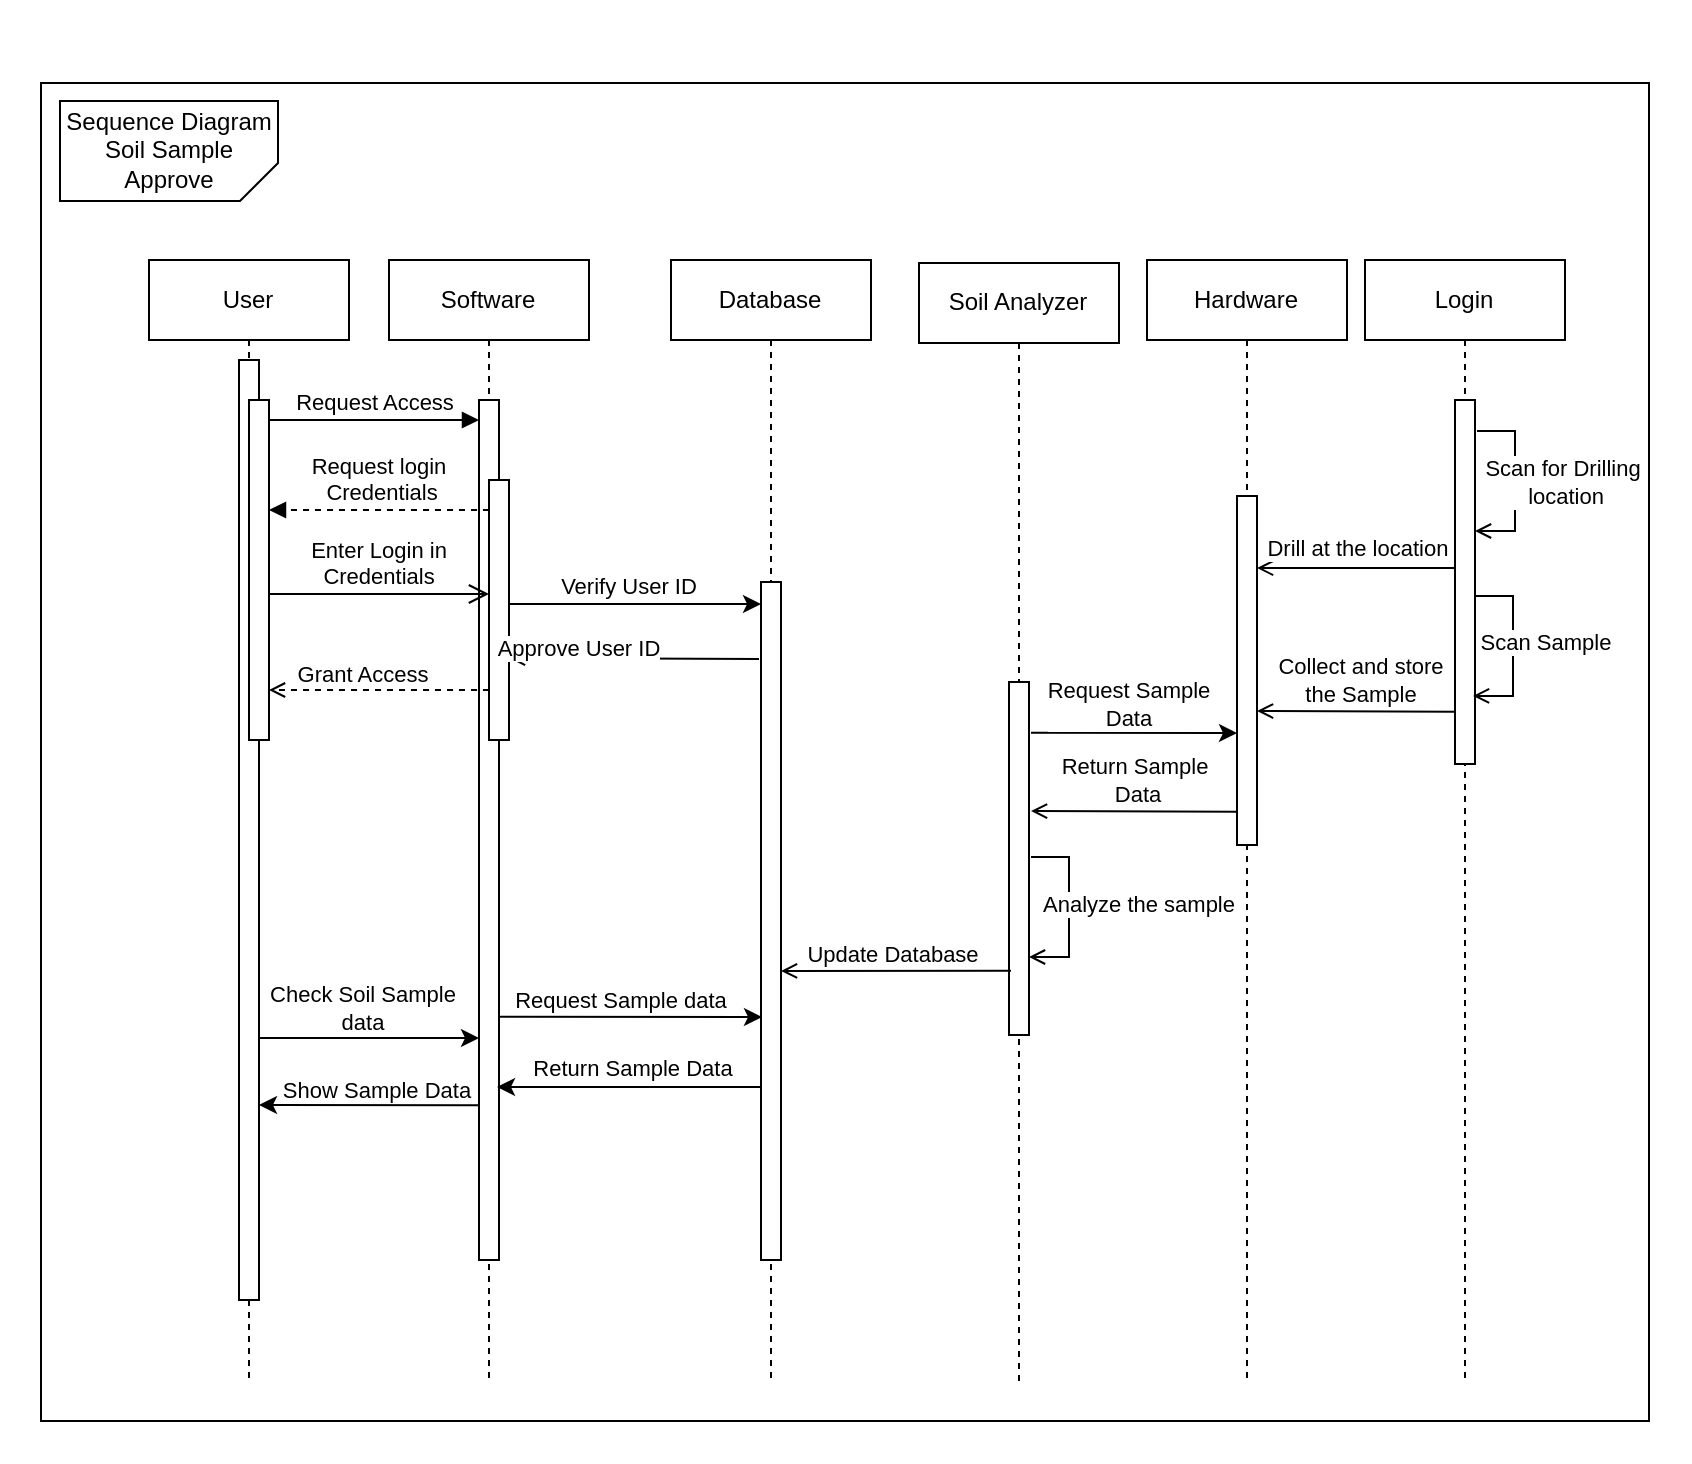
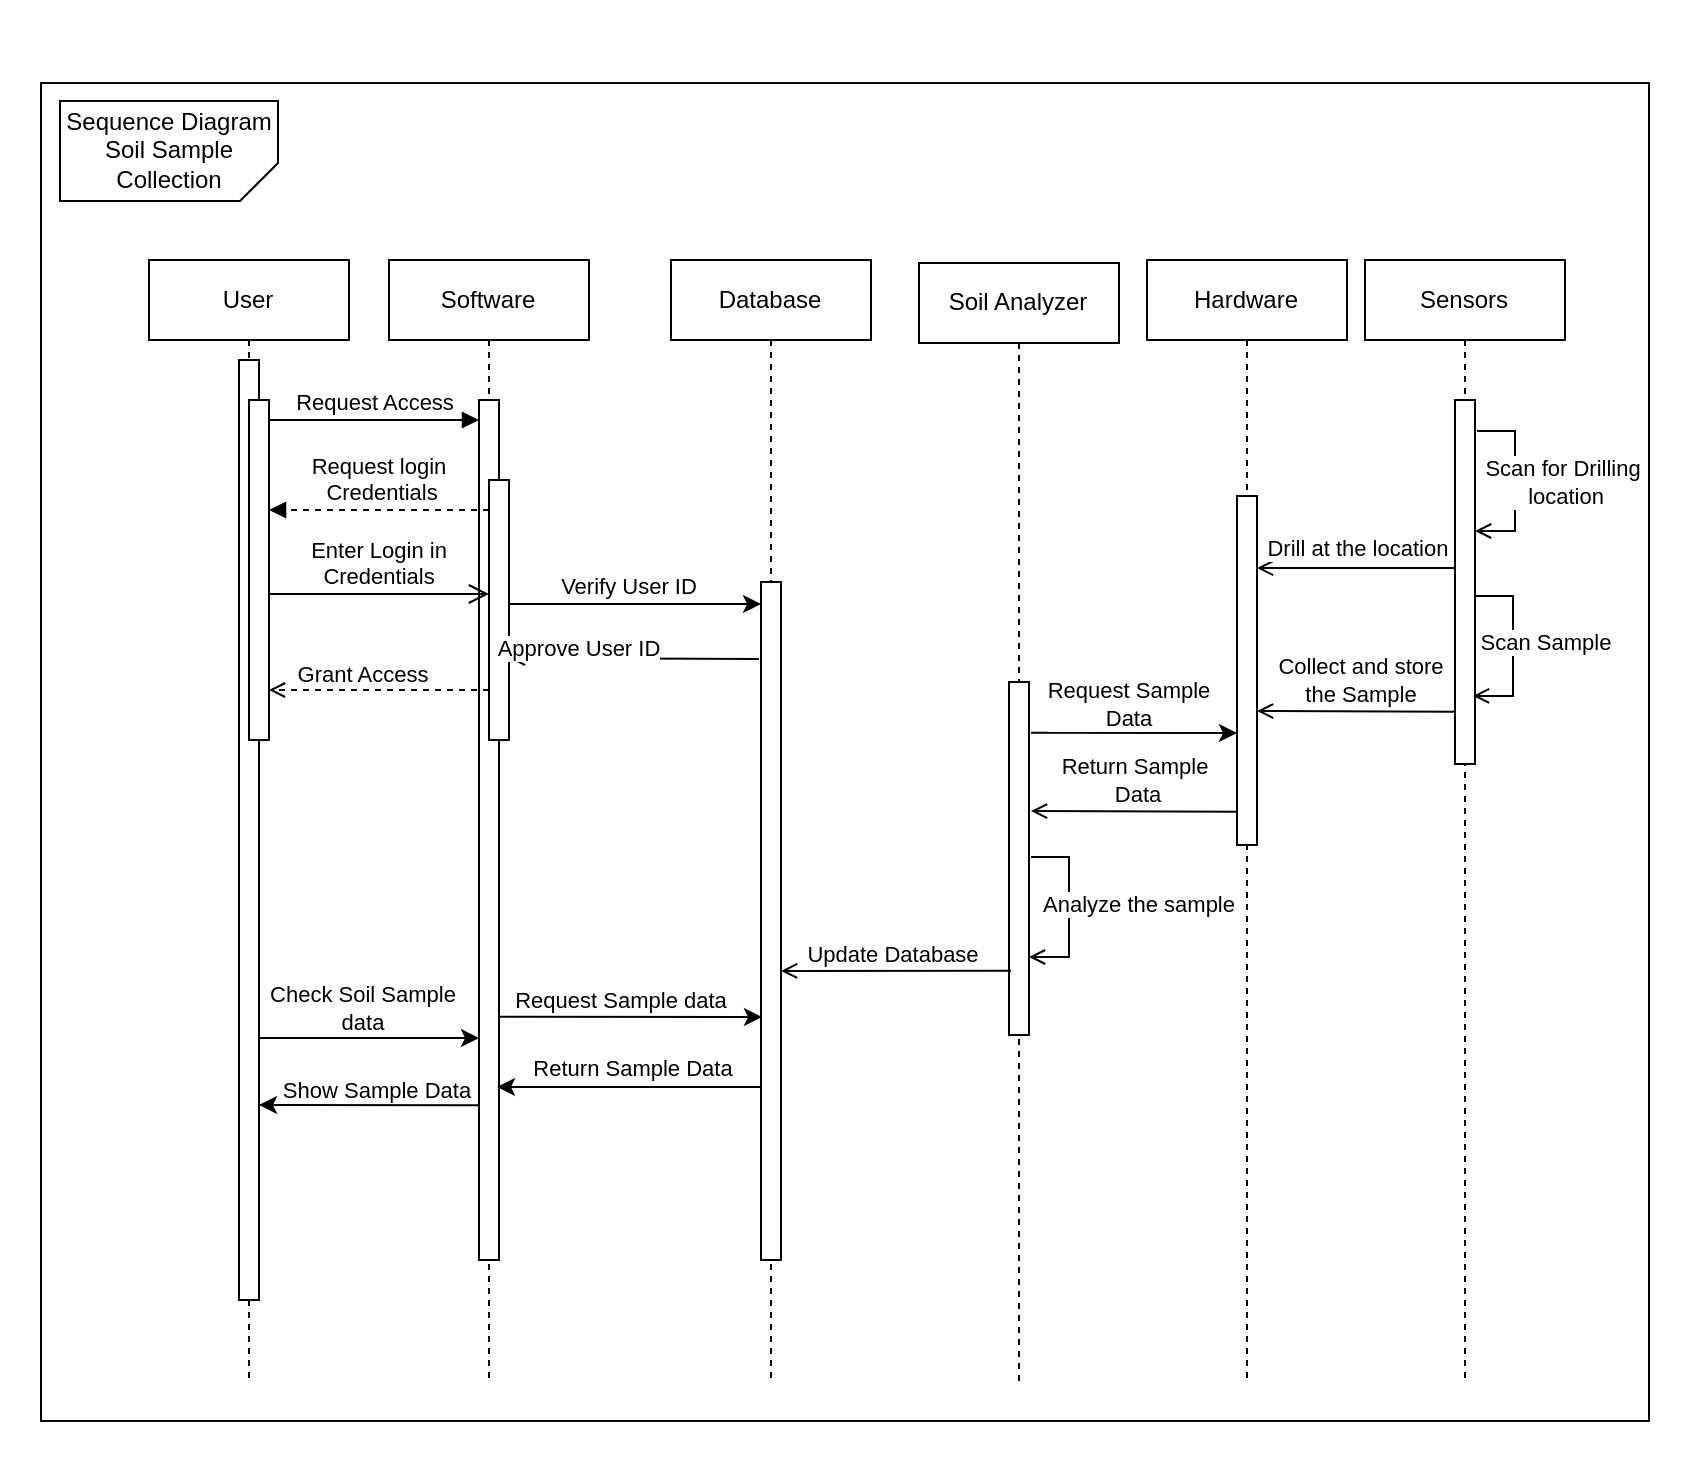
node "Sequence Diagram Soil Sample Approve": label "Sequence Diagram Soil Sample Approve" -> "Sequence Diagram Soil Sample Collection"
node "Login": label "Login" -> "Sensors"
